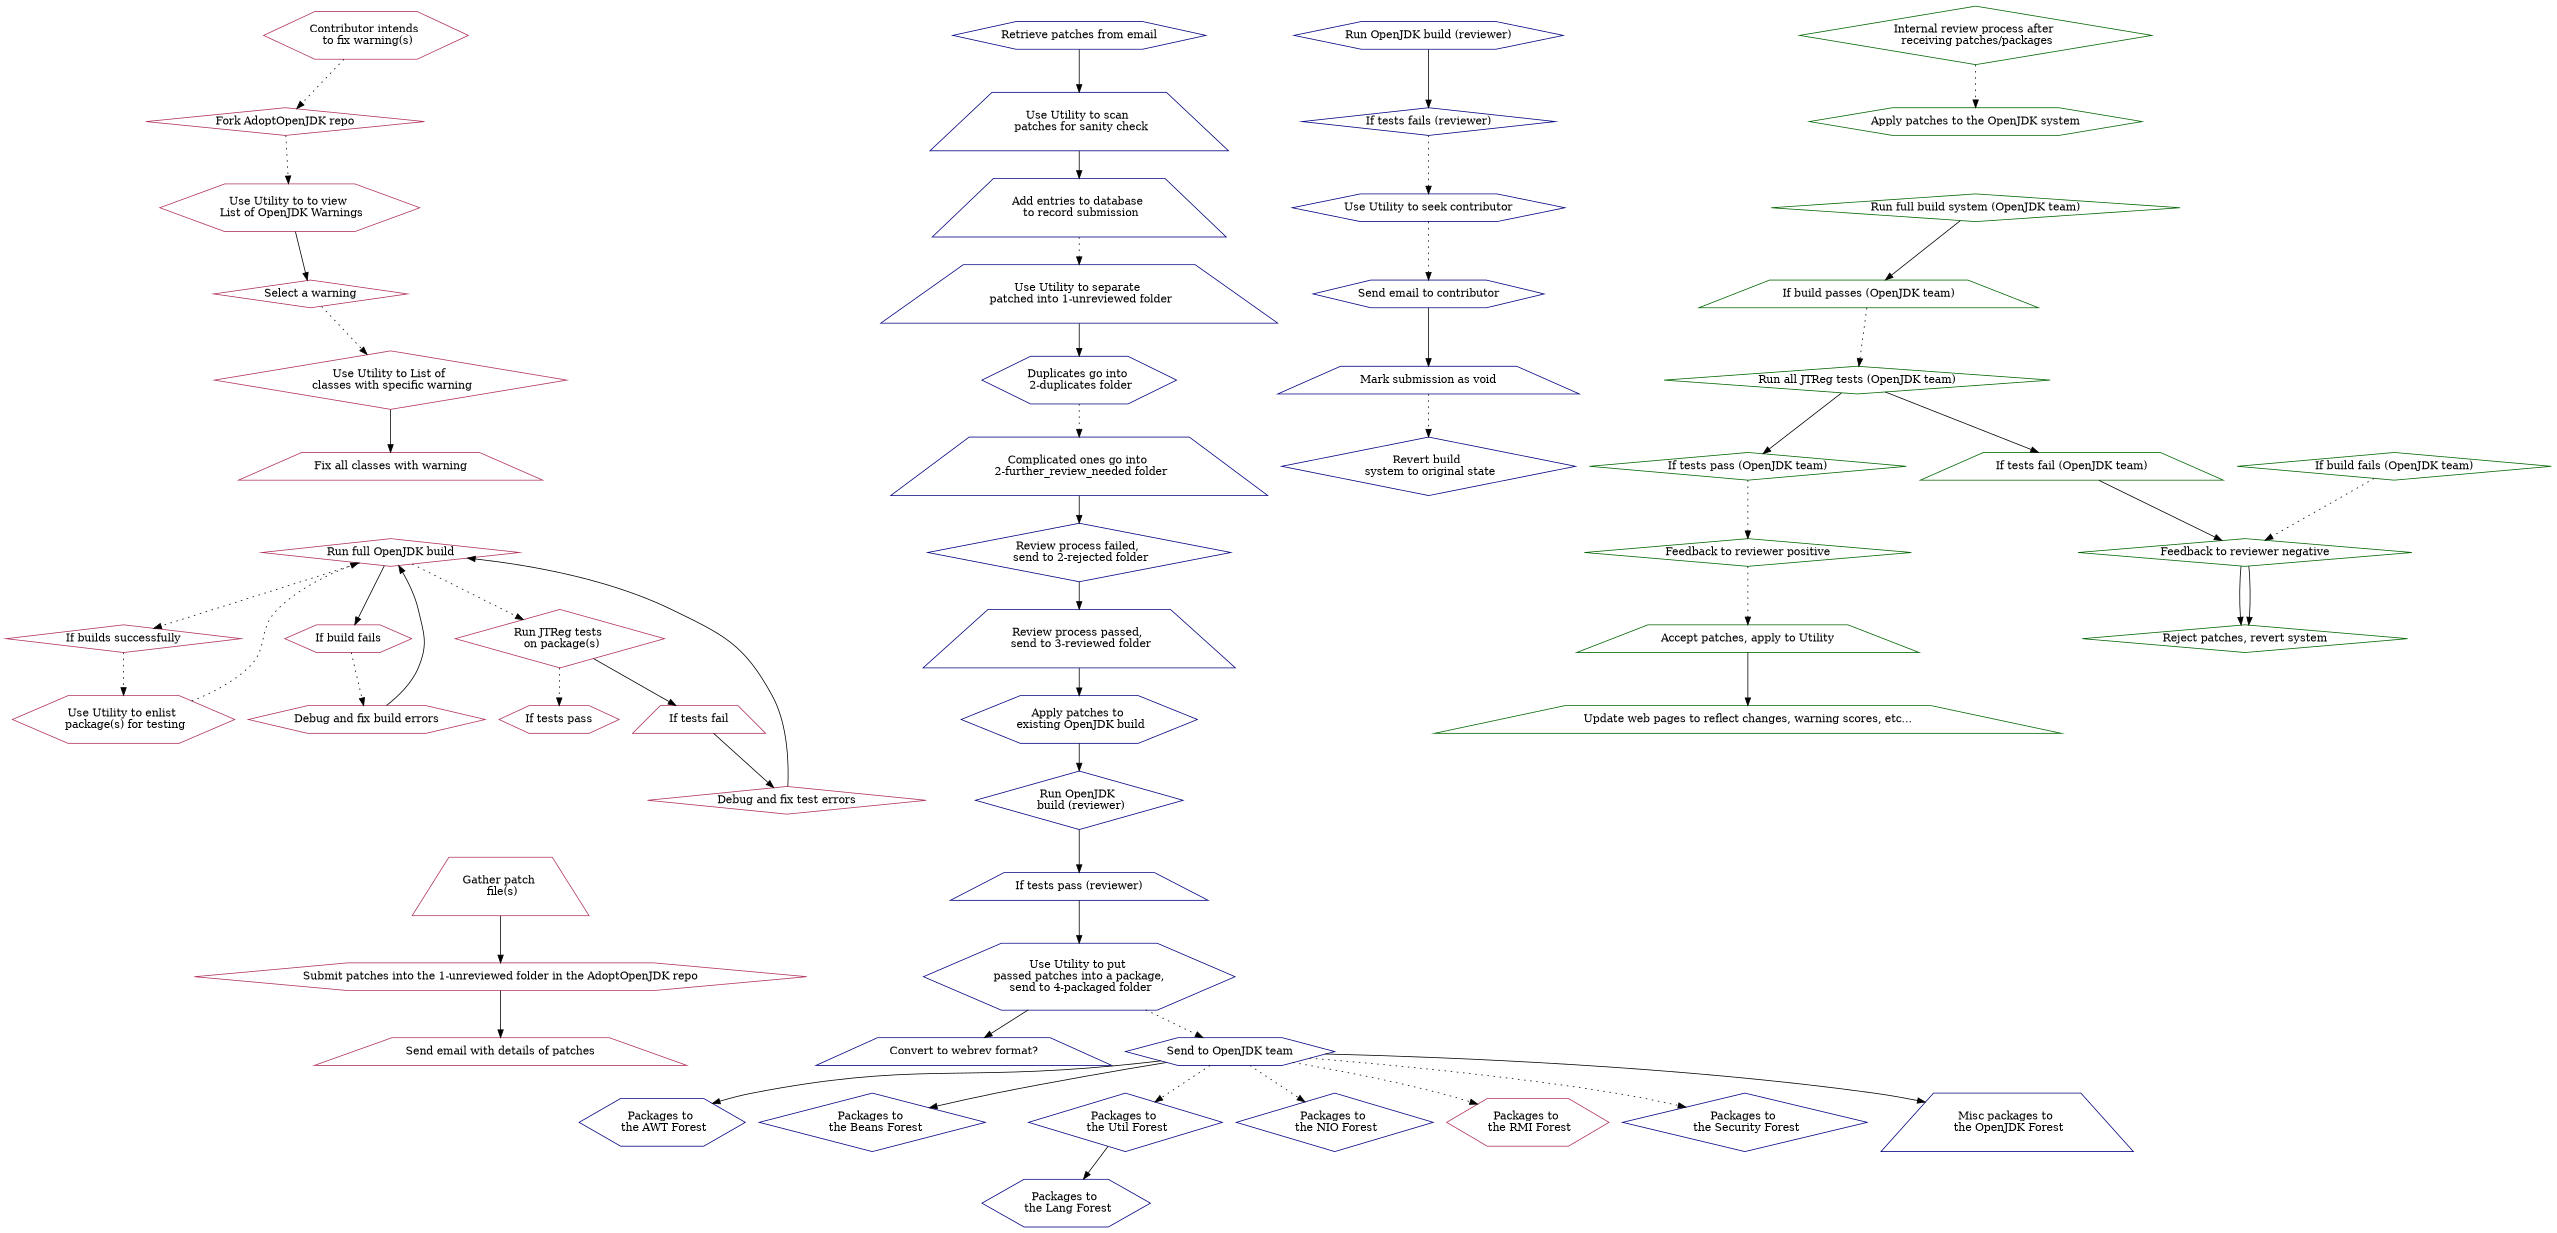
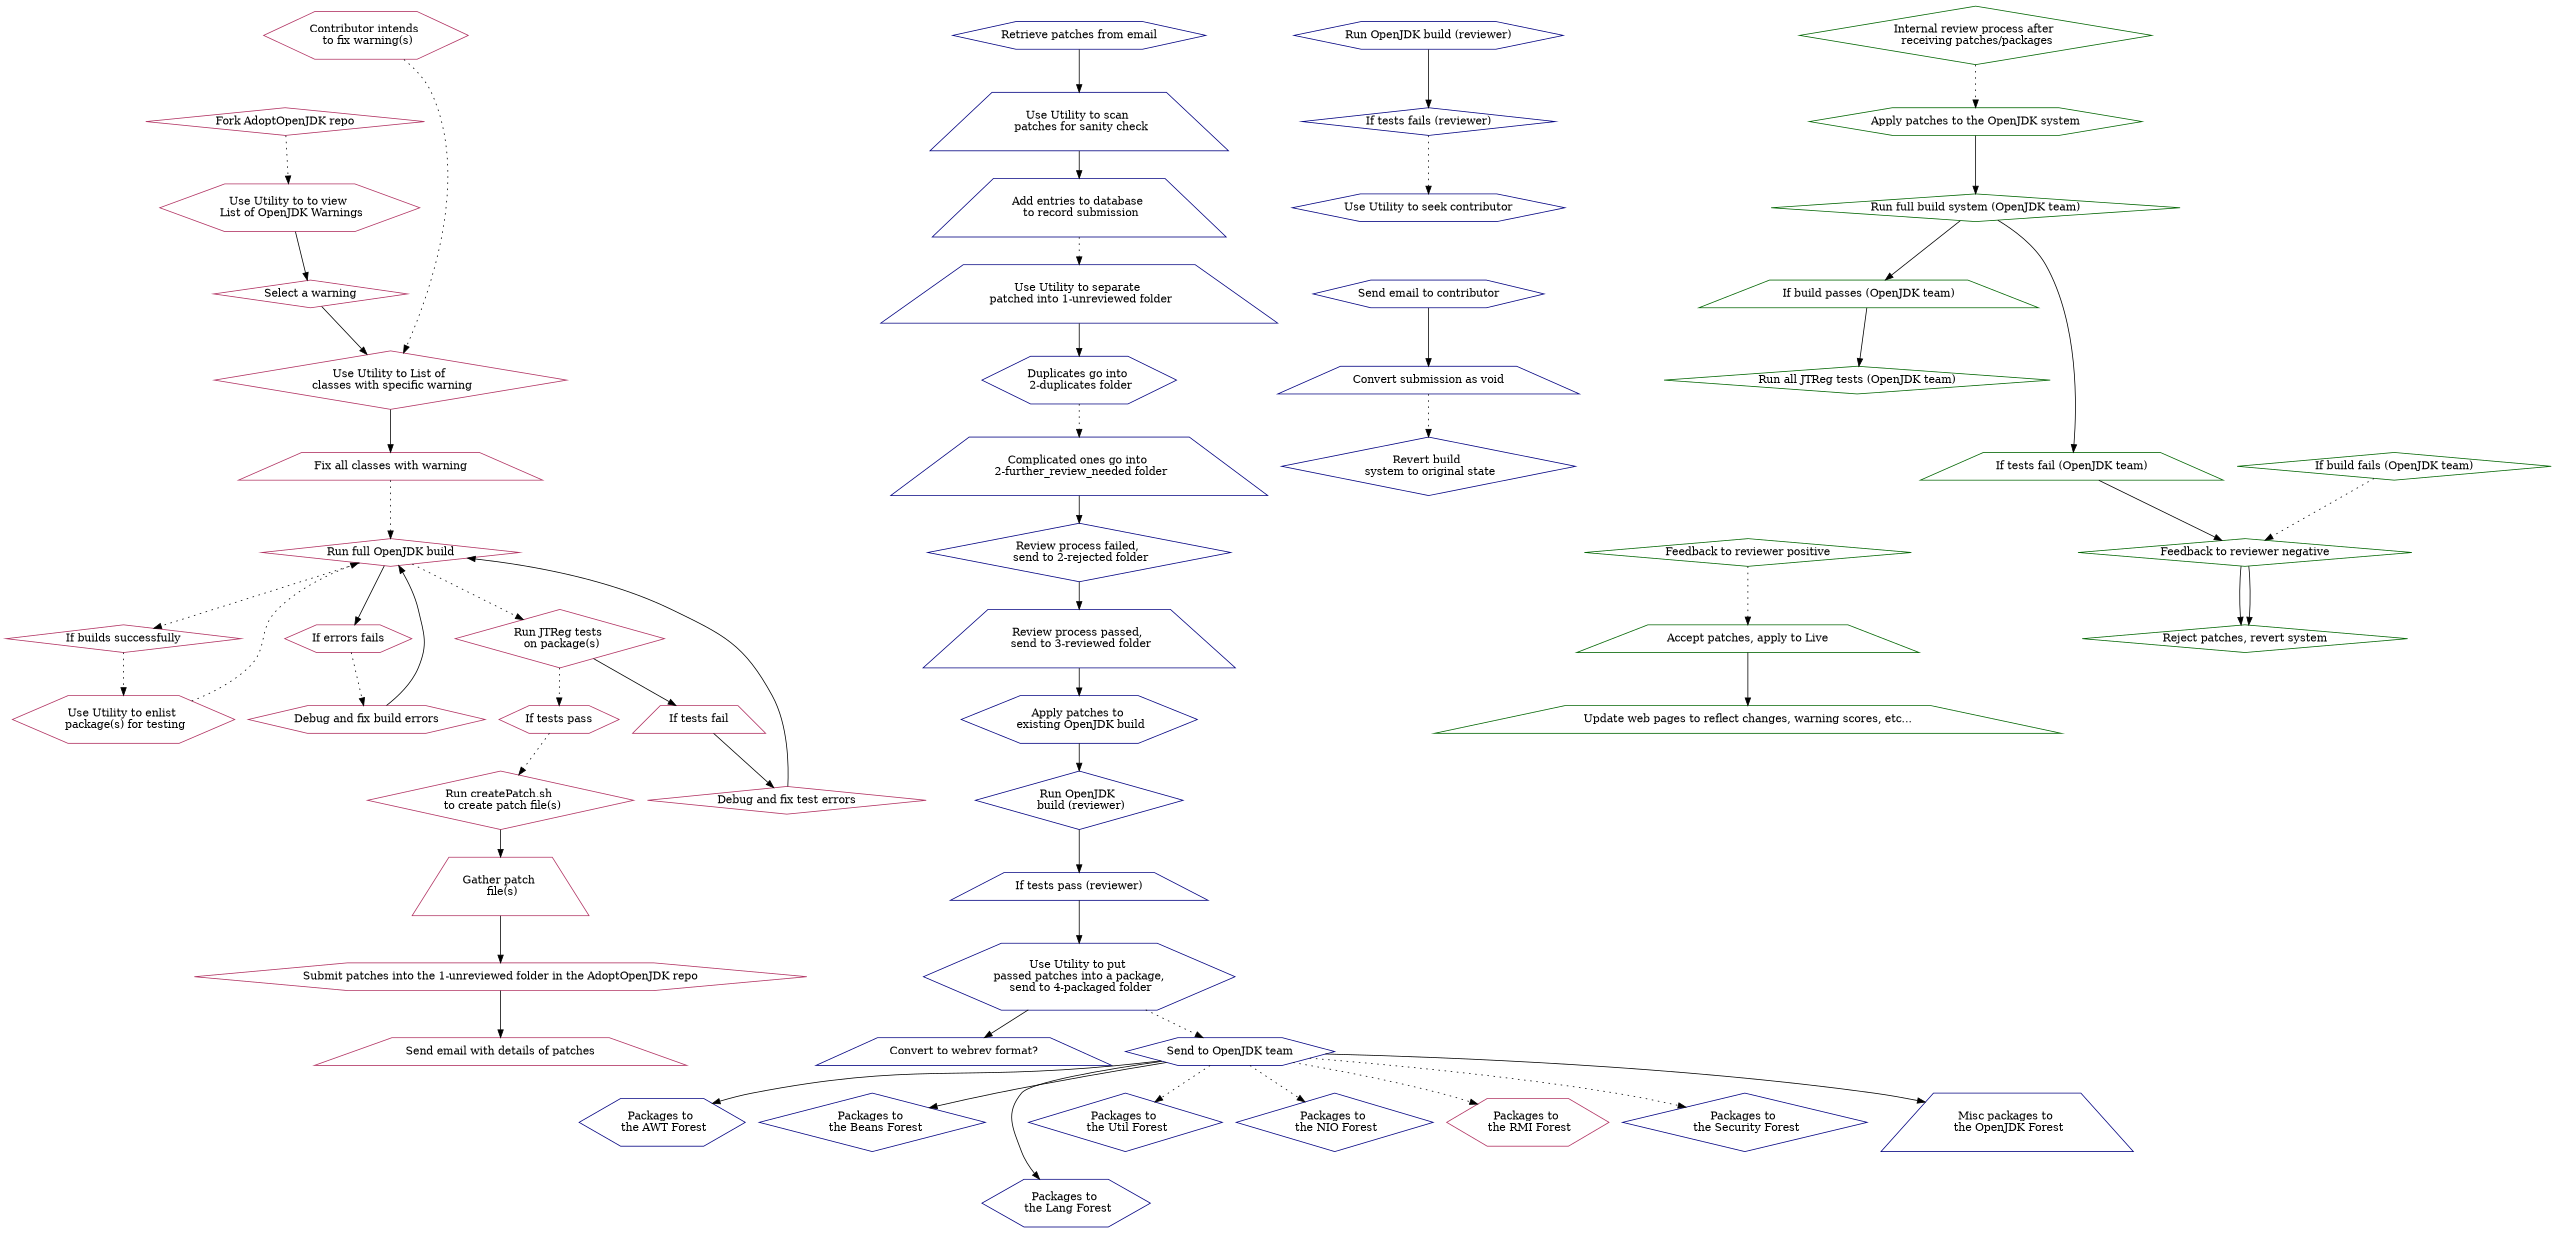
edge "Contributor intends to fix warning(s)" -> "Fork AdoptOpenJDK repo": now "Contributor intends to fix warning(s)" -> "Use Utility to List of classes with specific warning"
edge "Apply patches to the OpenJDK system" -> "Run full build system (OpenJDK team)": added
edge "Use Utility to seek contributor" -> "Send email to contributor": removed
edge "Select a warning" -> "Use Utility to List of classes with specific warning": style dotted -> solid
edge "If build passes (OpenJDK team)" -> "Run all JTReg tests (OpenJDK team)": style dotted -> solid
node "Mark submission as void": label "Mark submission as void" -> "Convert submission as void"
edge "Run all JTReg tests (OpenJDK team)" -> "If tests fail (OpenJDK team)": now "Run full build system (OpenJDK team)" -> "If tests fail (OpenJDK team)"
node "If tests pass (OpenJDK team)": removed
edge "Fix all classes with warning" -> "Run full OpenJDK build": added
node "If build fails": label "If build fails" -> "If errors fails"
node "Accept patches, apply to Utility": label "Accept patches, apply to Utility" -> "Accept patches, apply to Live"
node "Run createPatch.sh to create patch file(s)": added
edge "Packages to the Util Forest" -> "Packages to the Lang Forest": now "Send to OpenJDK team" -> "Packages to the Lang Forest"
